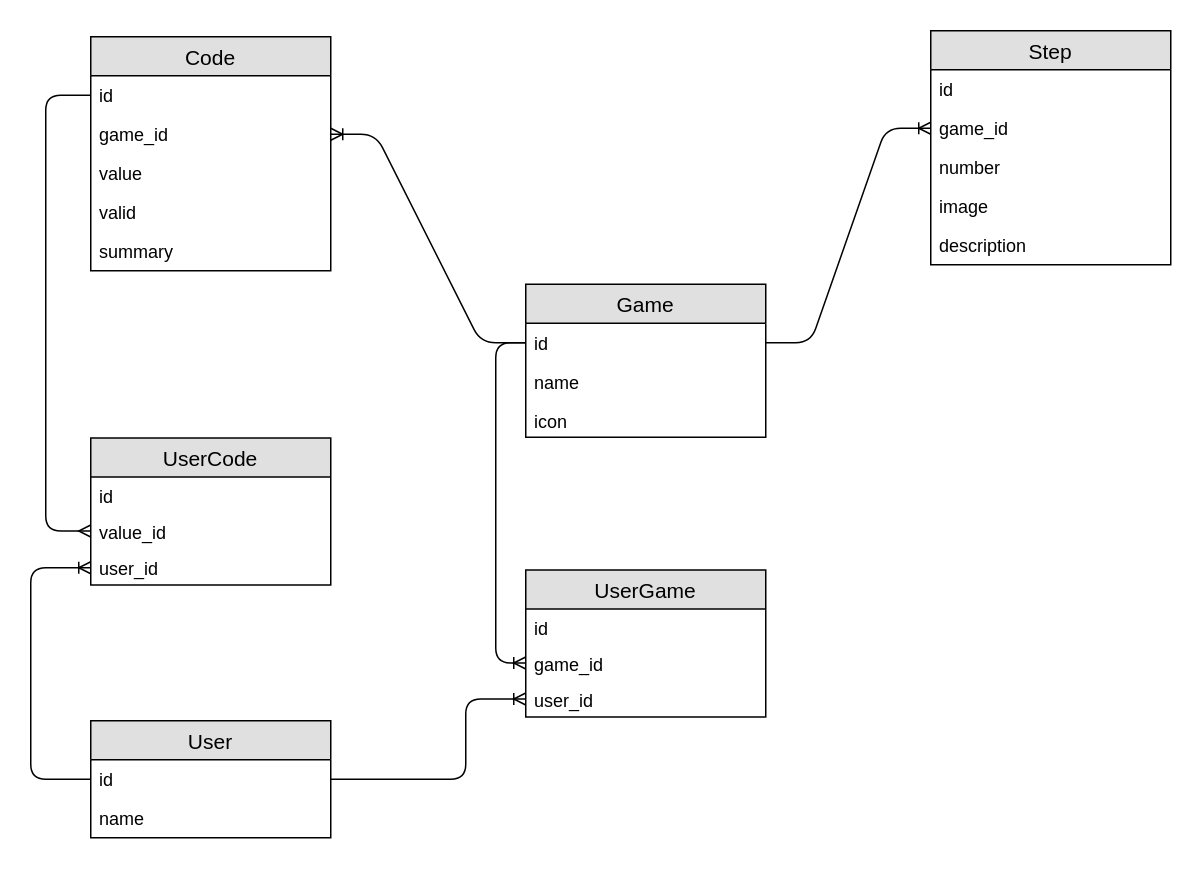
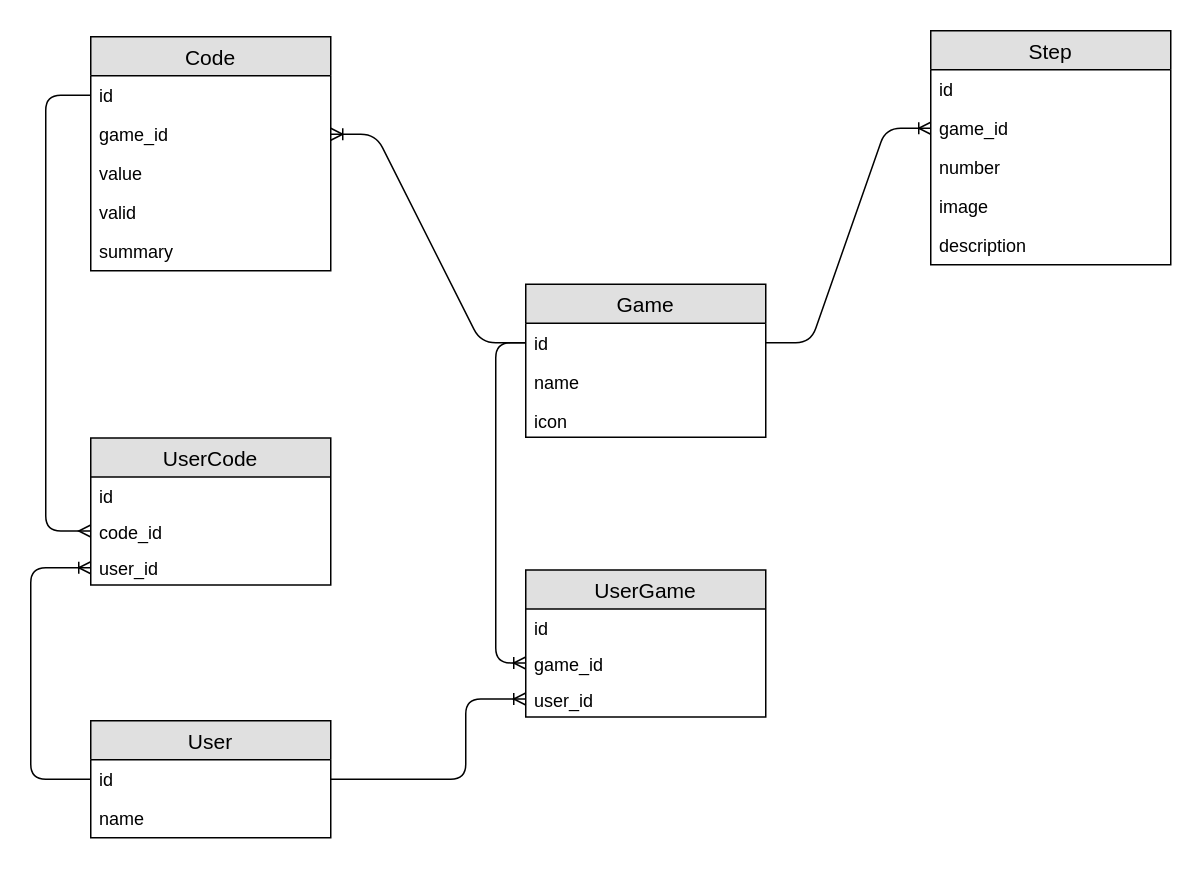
node "value_id": label "value_id" -> "code_id"
